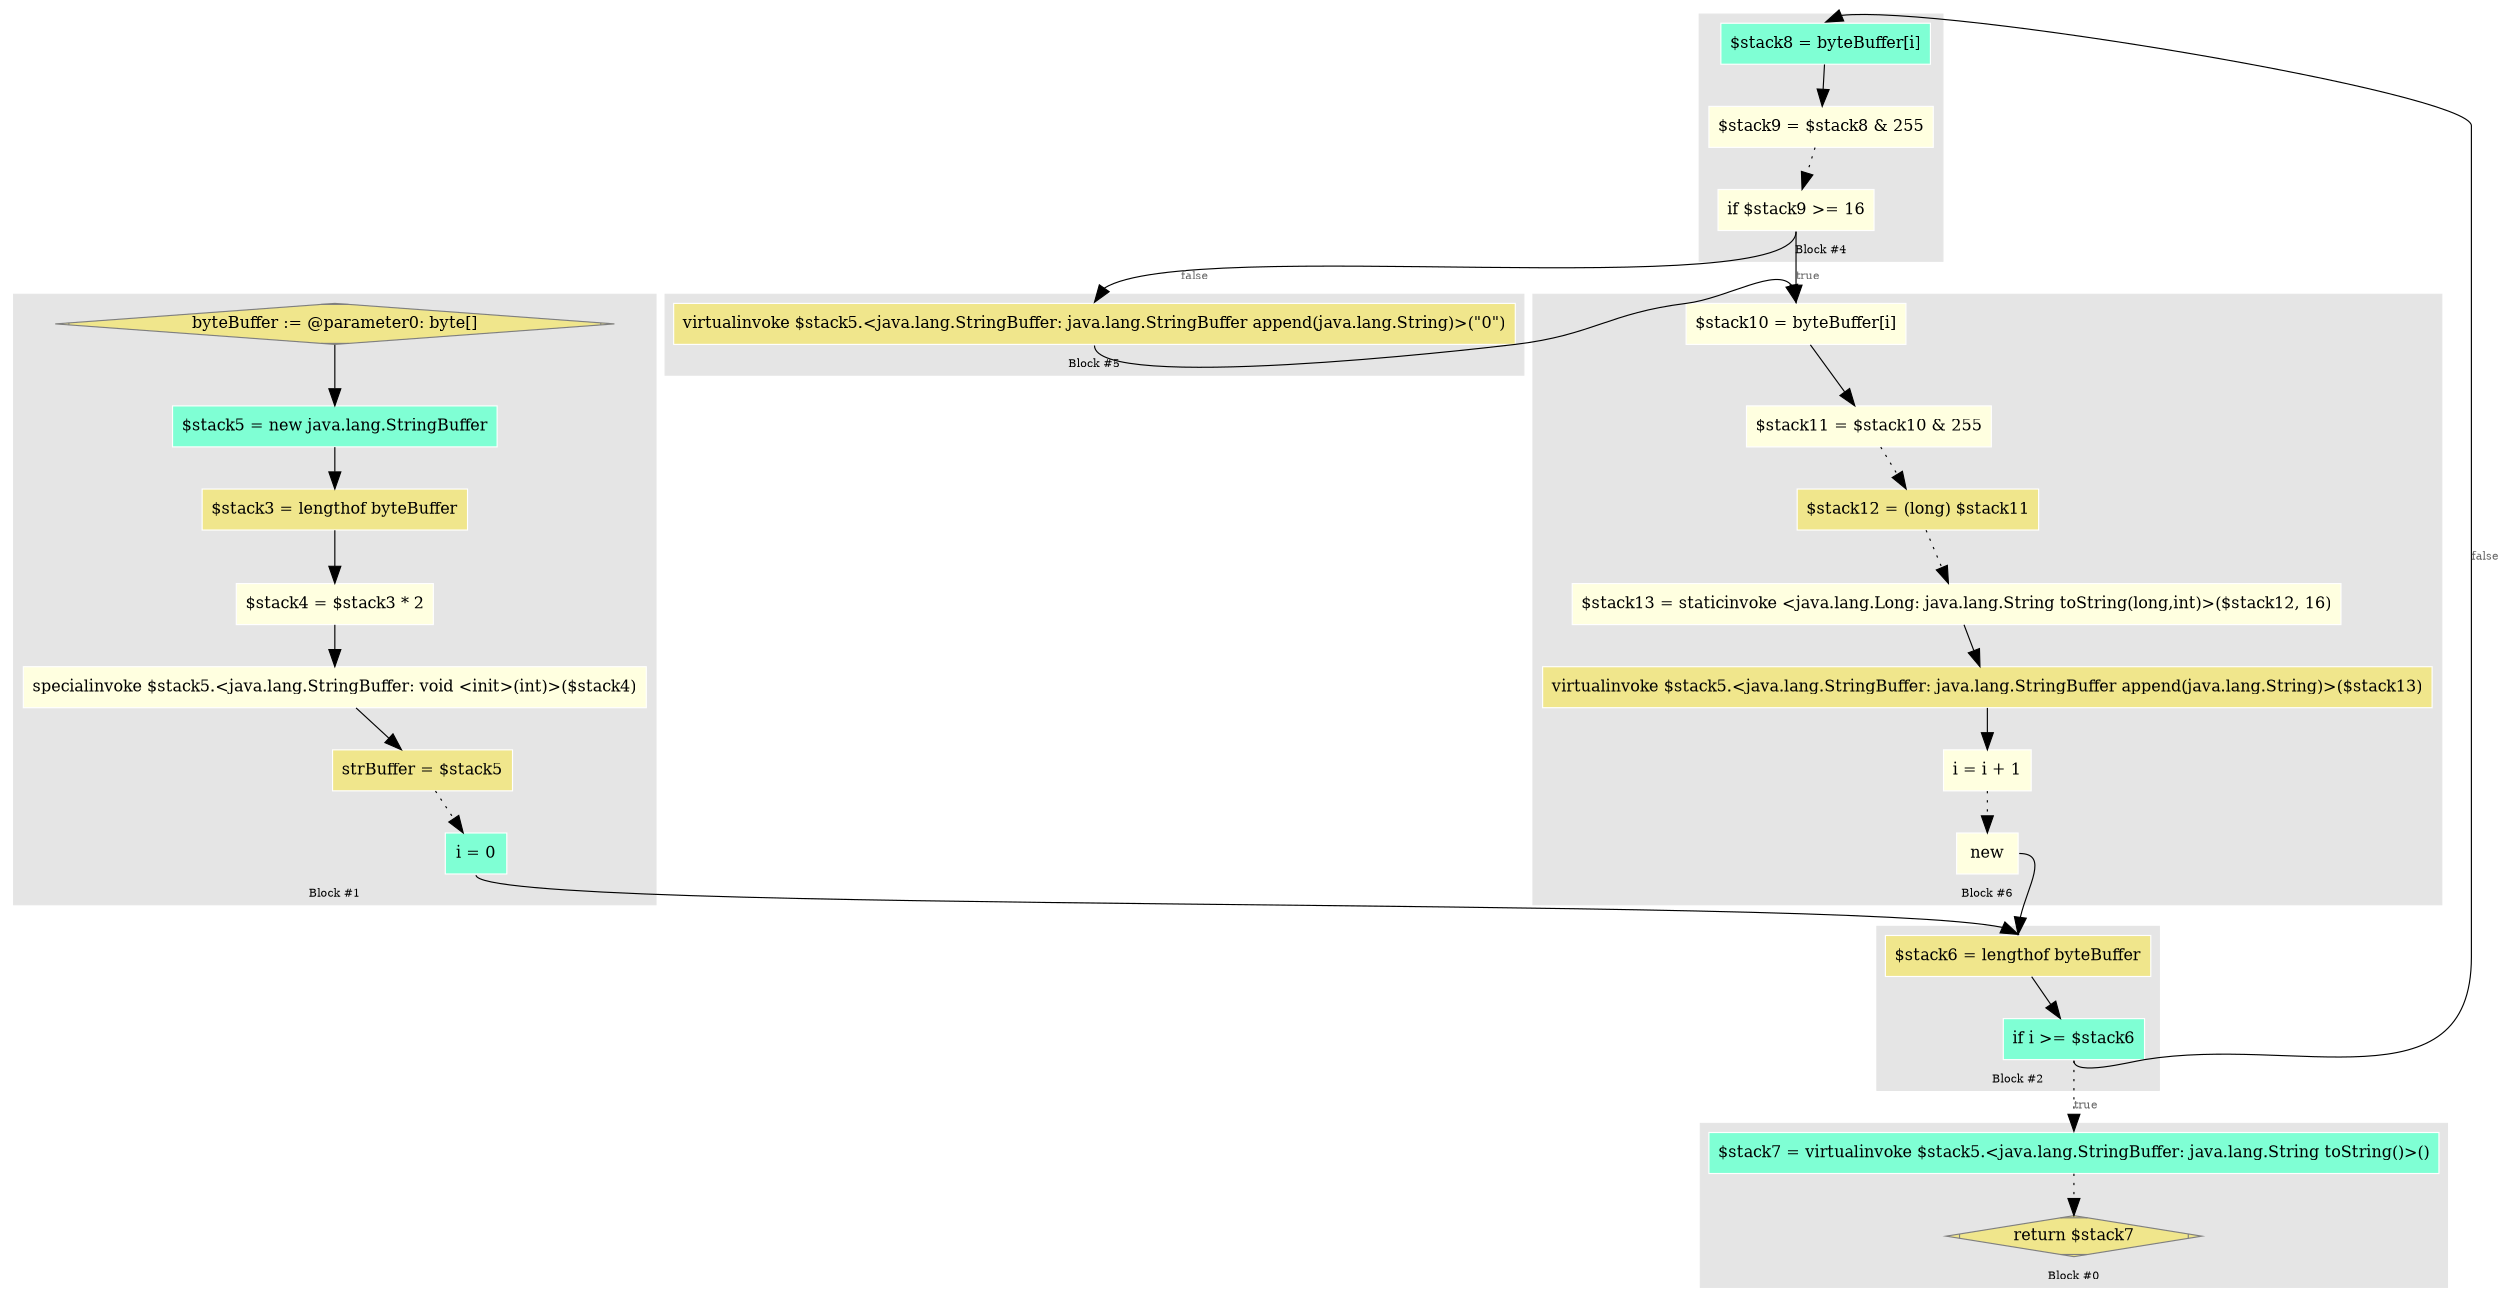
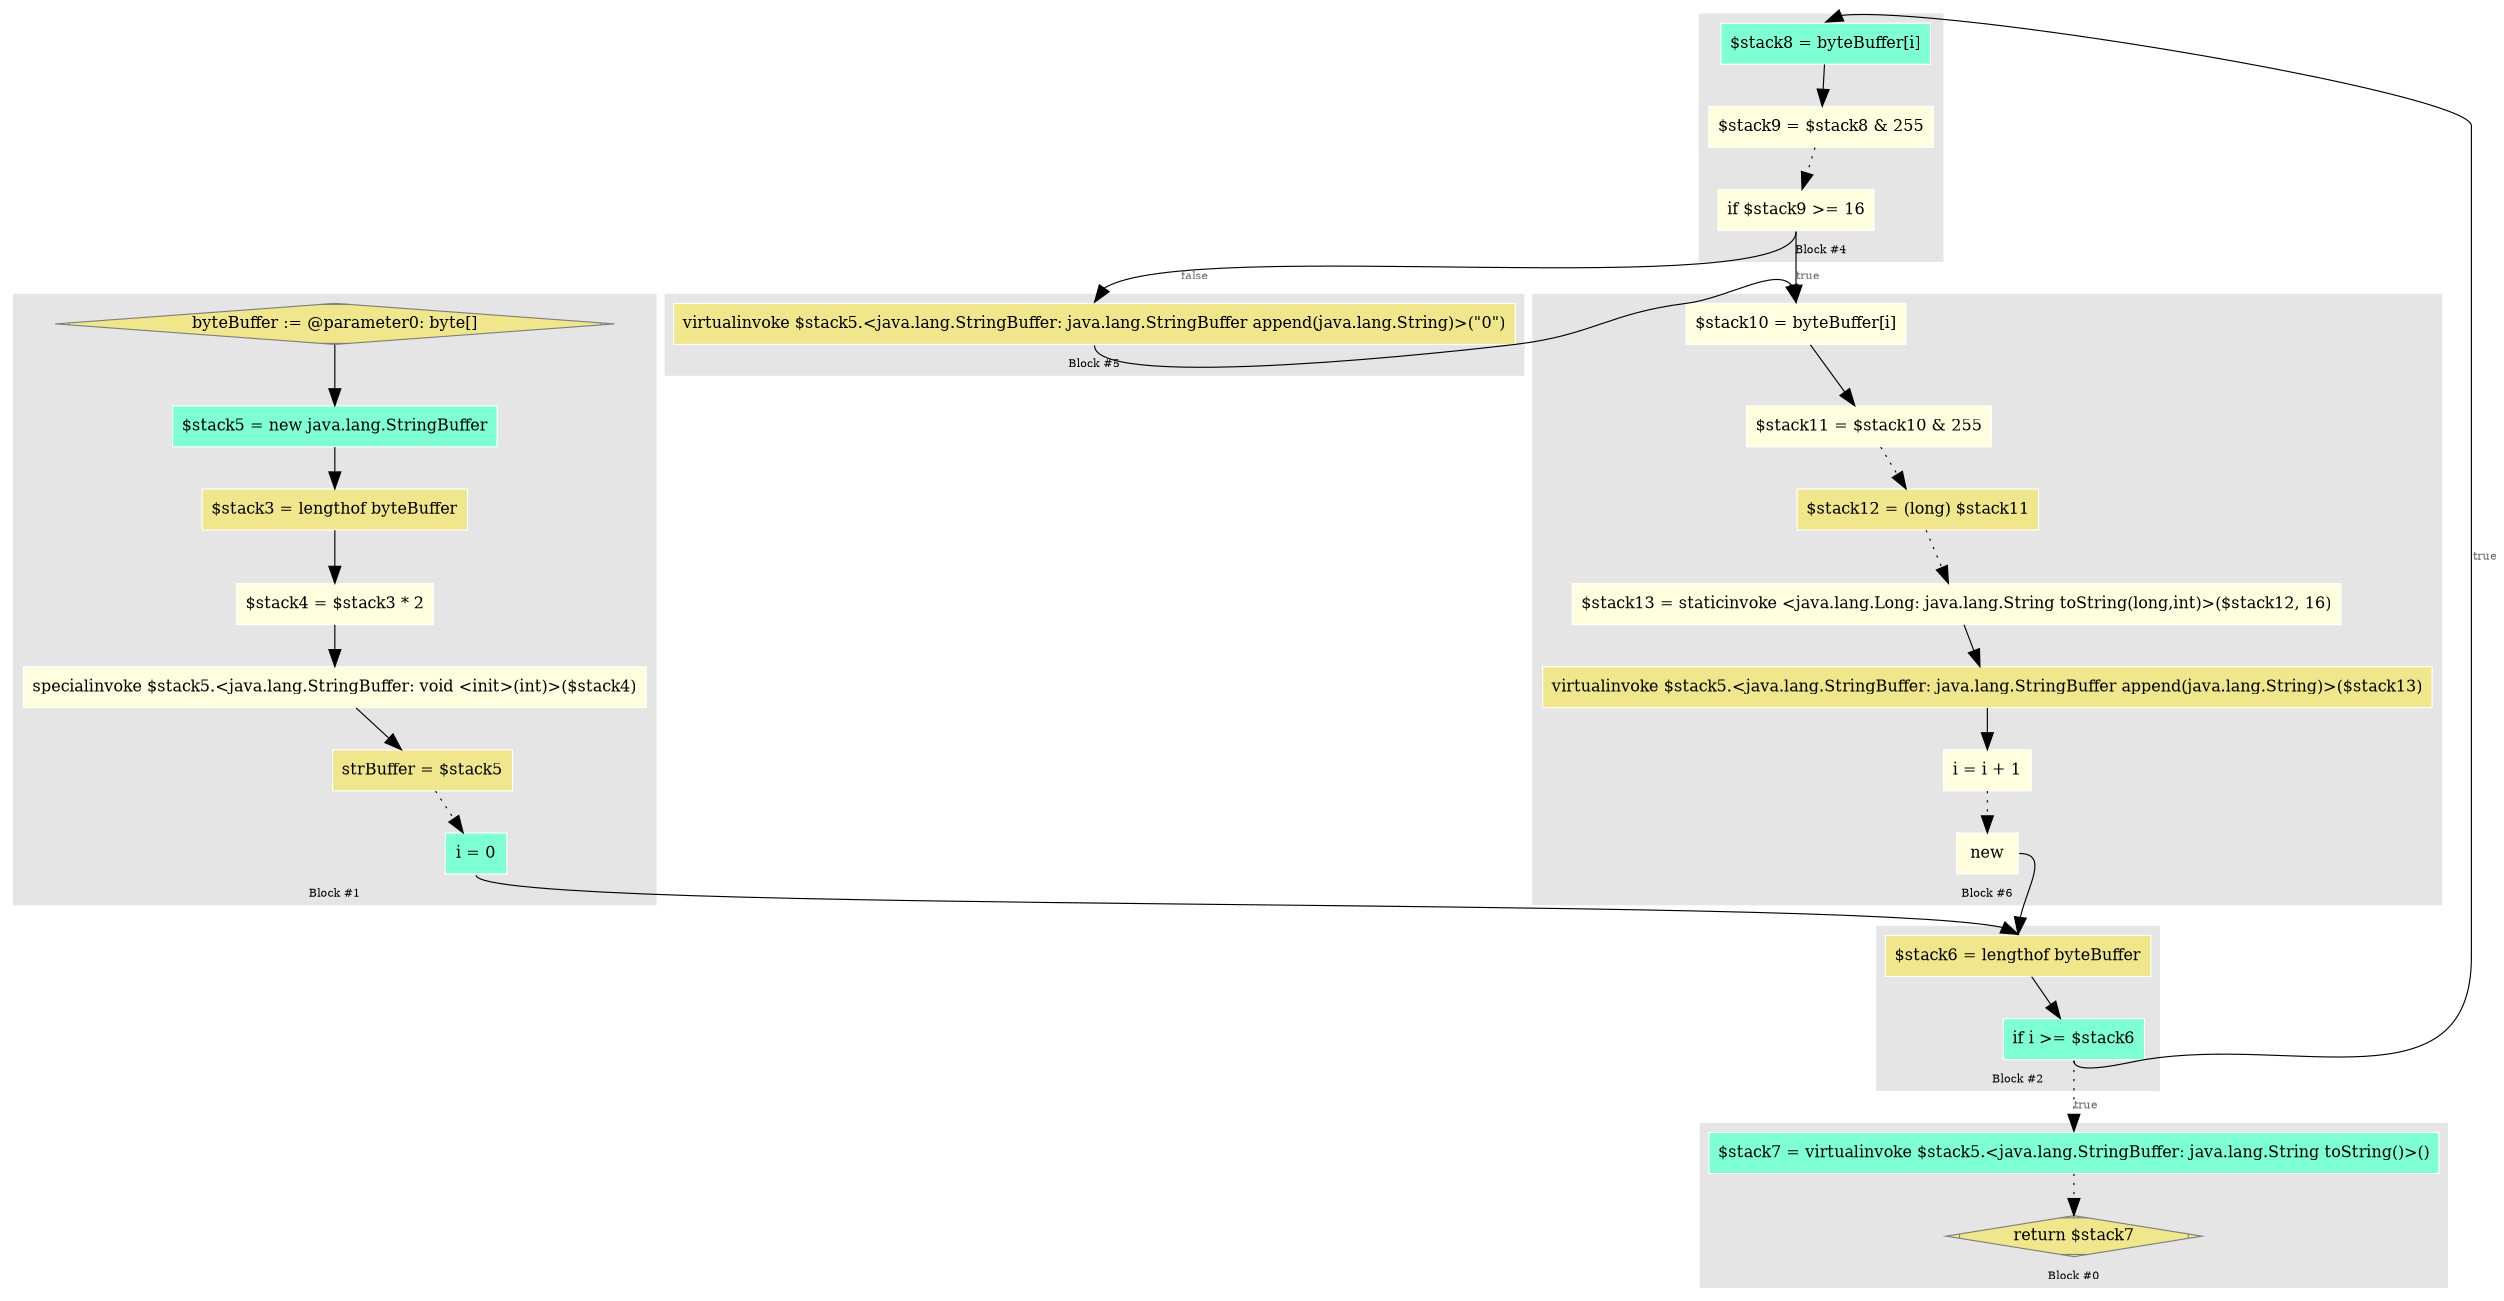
edge "if i >= $stack6" -> "$stack8 = byteBuffer[i]": label "false" -> "true"
